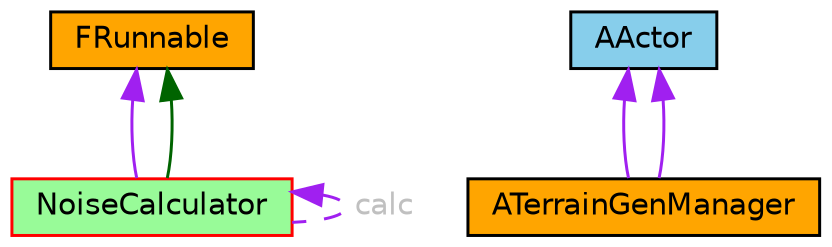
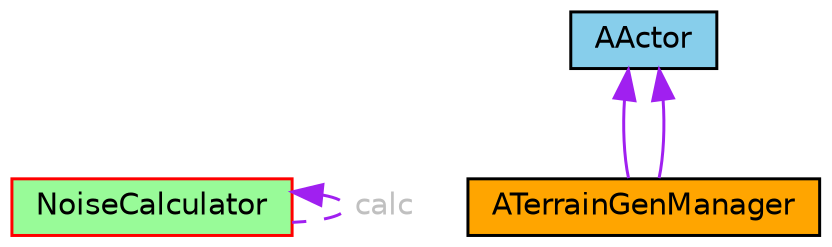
node "FRunnable": removed
